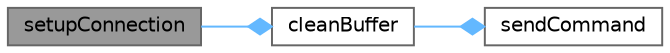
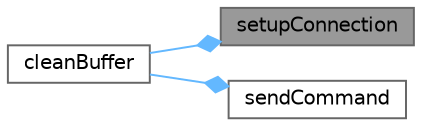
edge "setupConnection" -> "cleanBuffer": reversed
